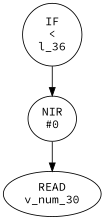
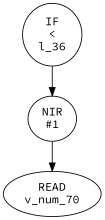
node "NIR #0": label "NIR #0" -> "NIR #1"
node "READ v_num_30": label "READ v_num_30" -> "READ v_num_70"
